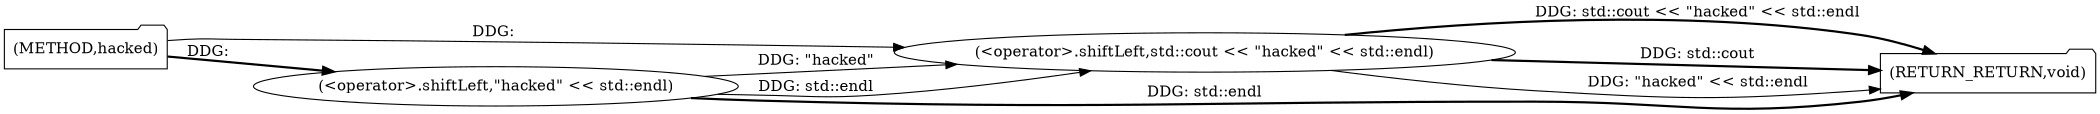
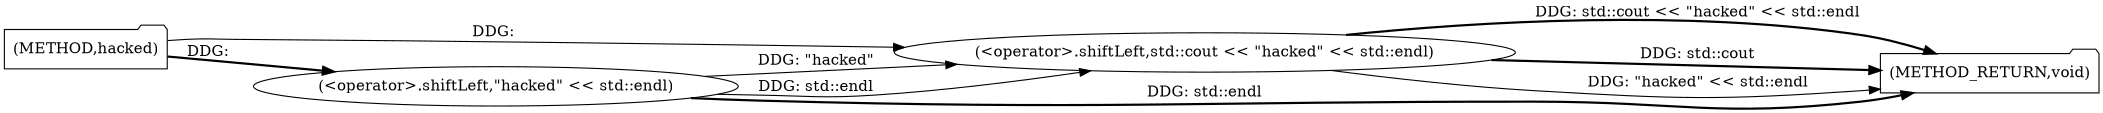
node "(RETURN_RETURN,void)": label "(RETURN_RETURN,void)" -> "(METHOD_RETURN,void)"
